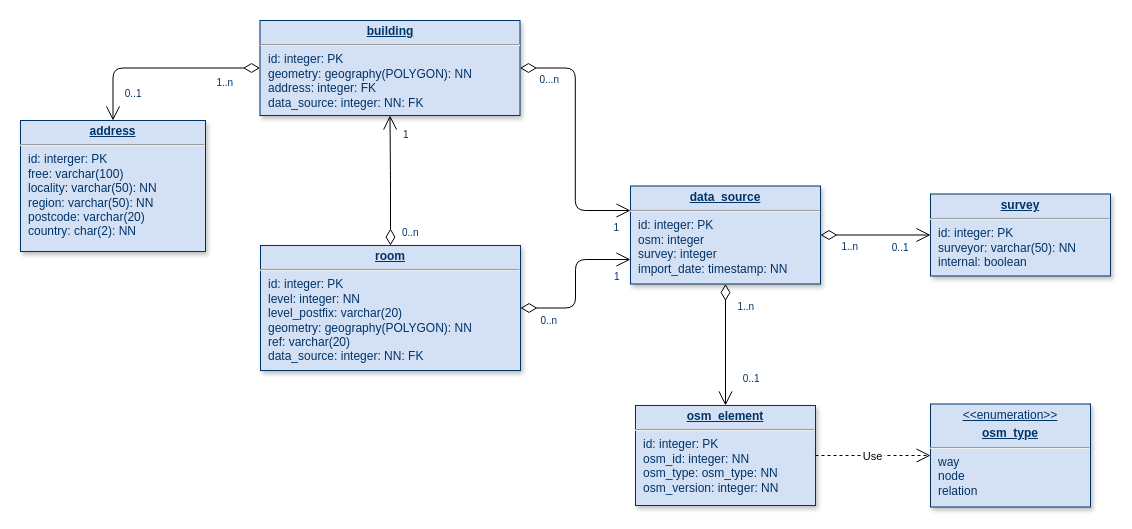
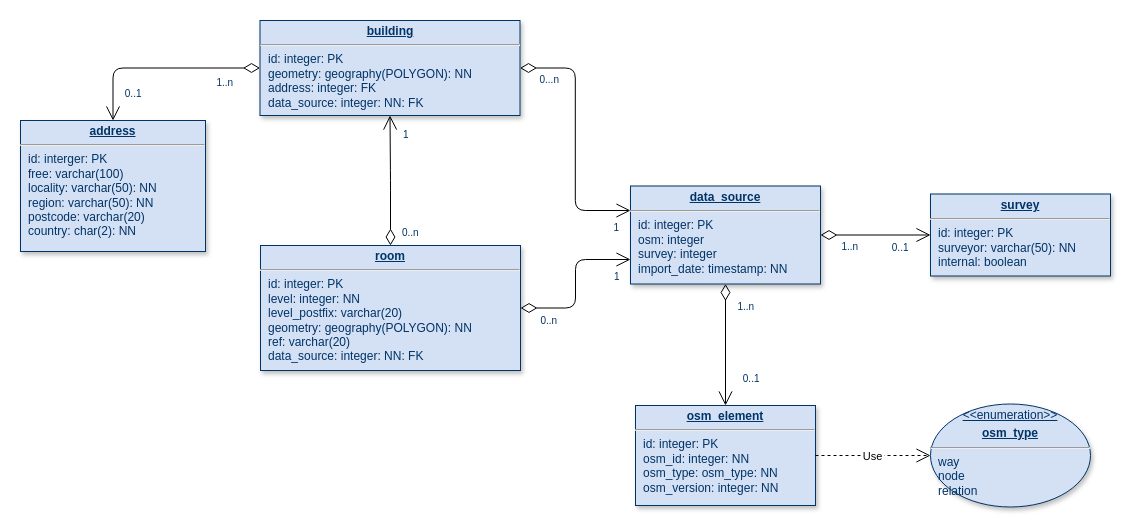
node "<<enumeration>> osm_type way node relation": shape rectangle -> ellipse
